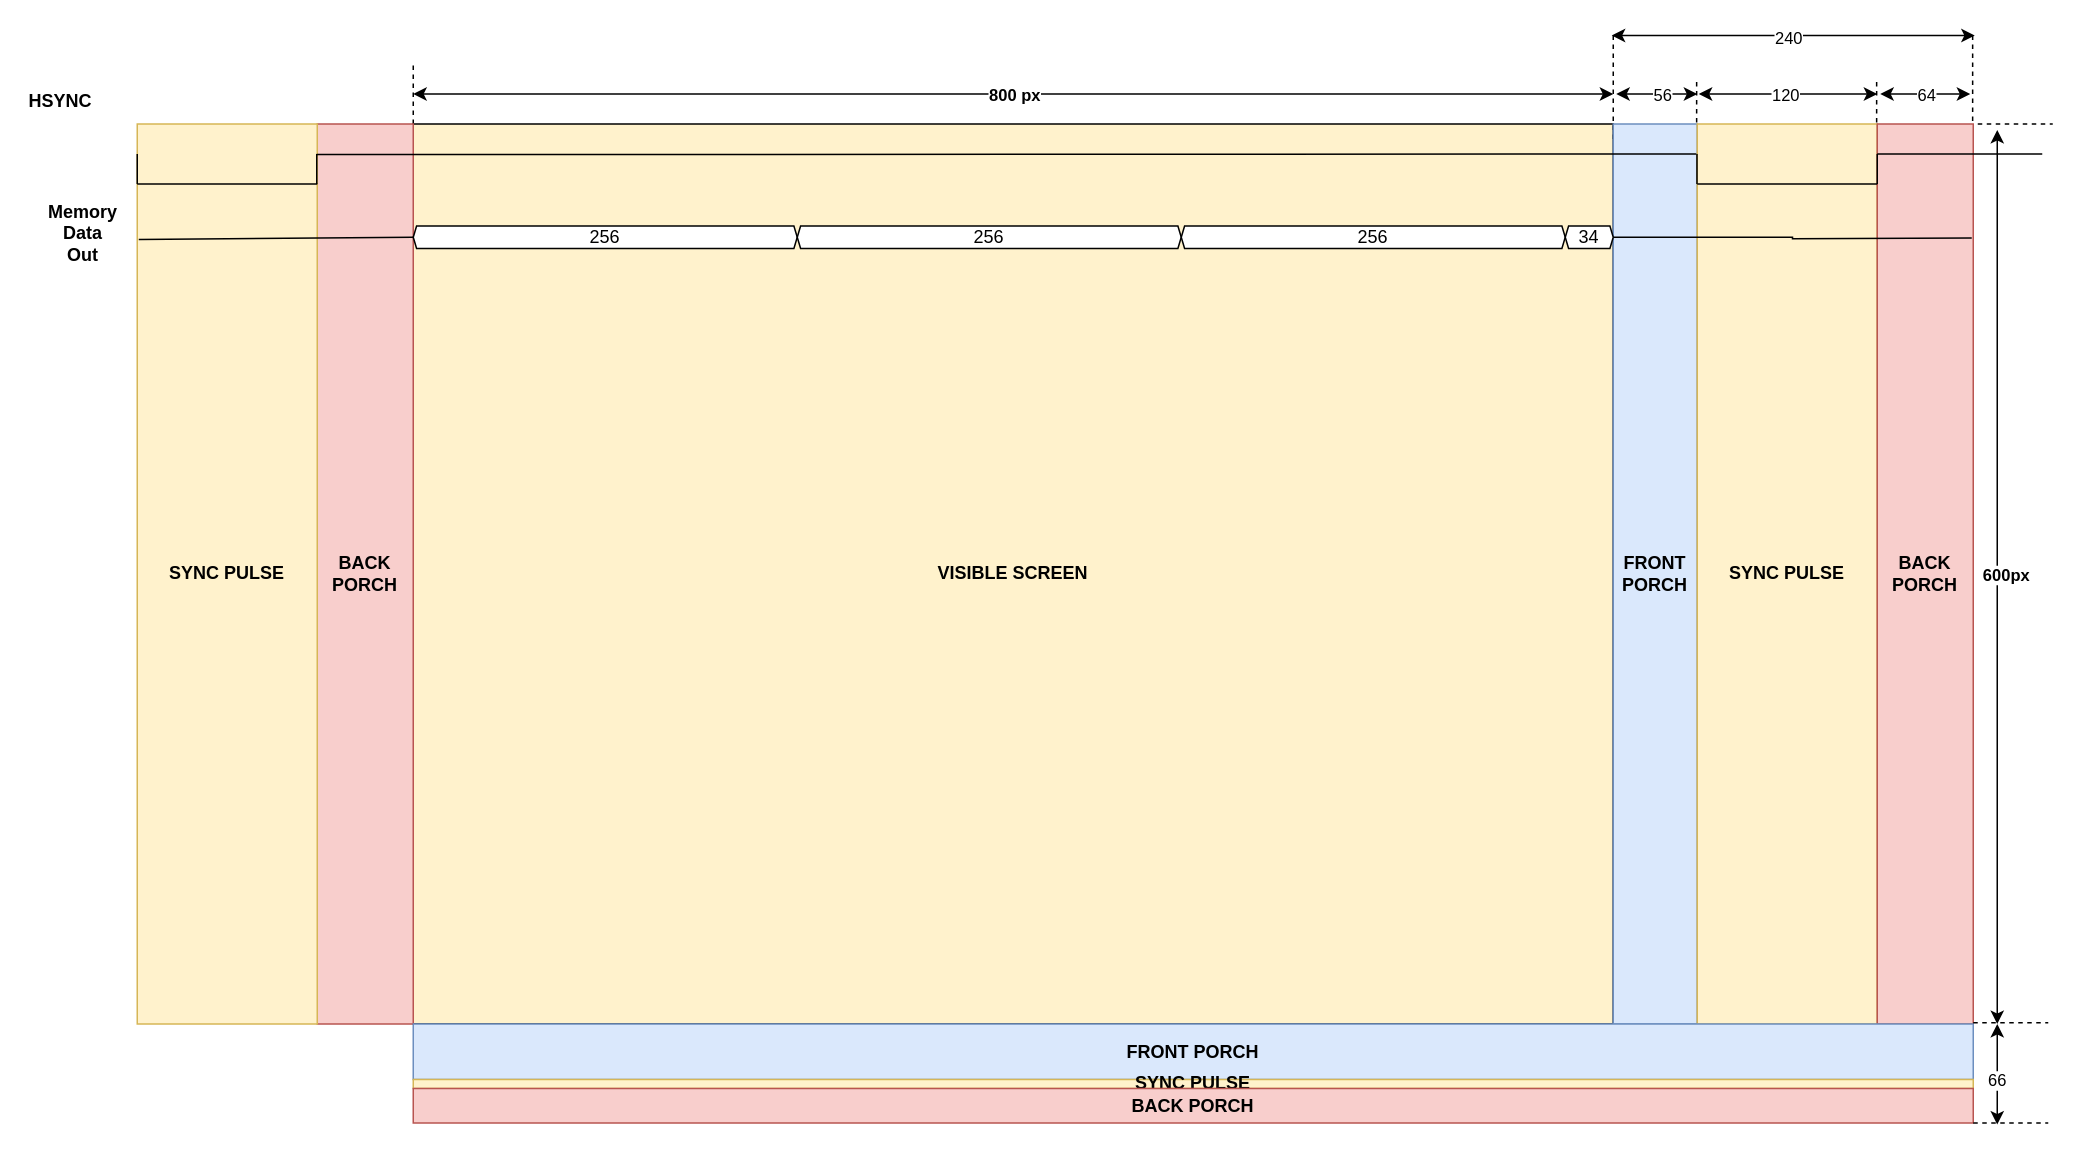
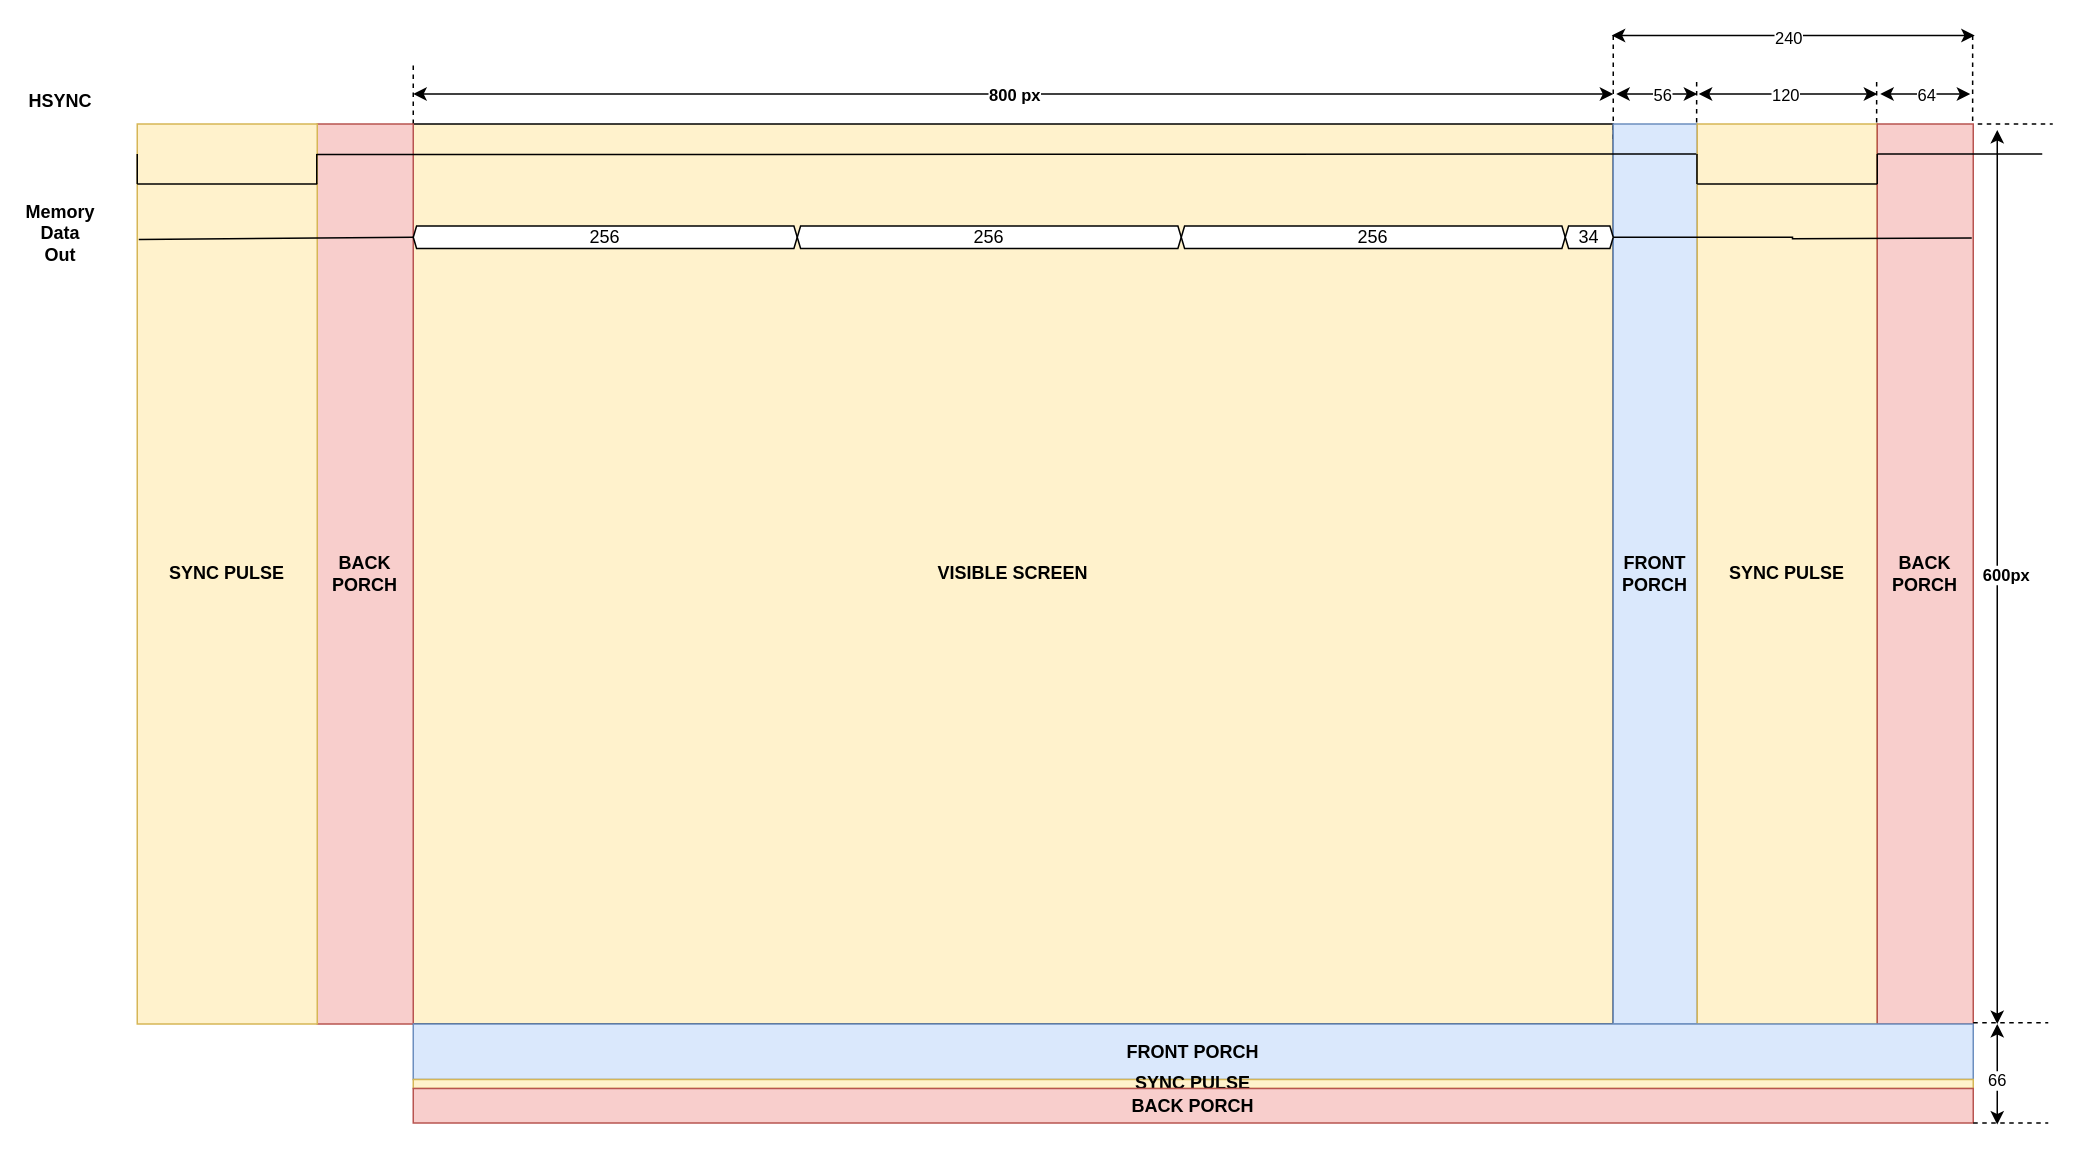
node "Memory Data Out": moved (83, 233) -> (61, 233)
